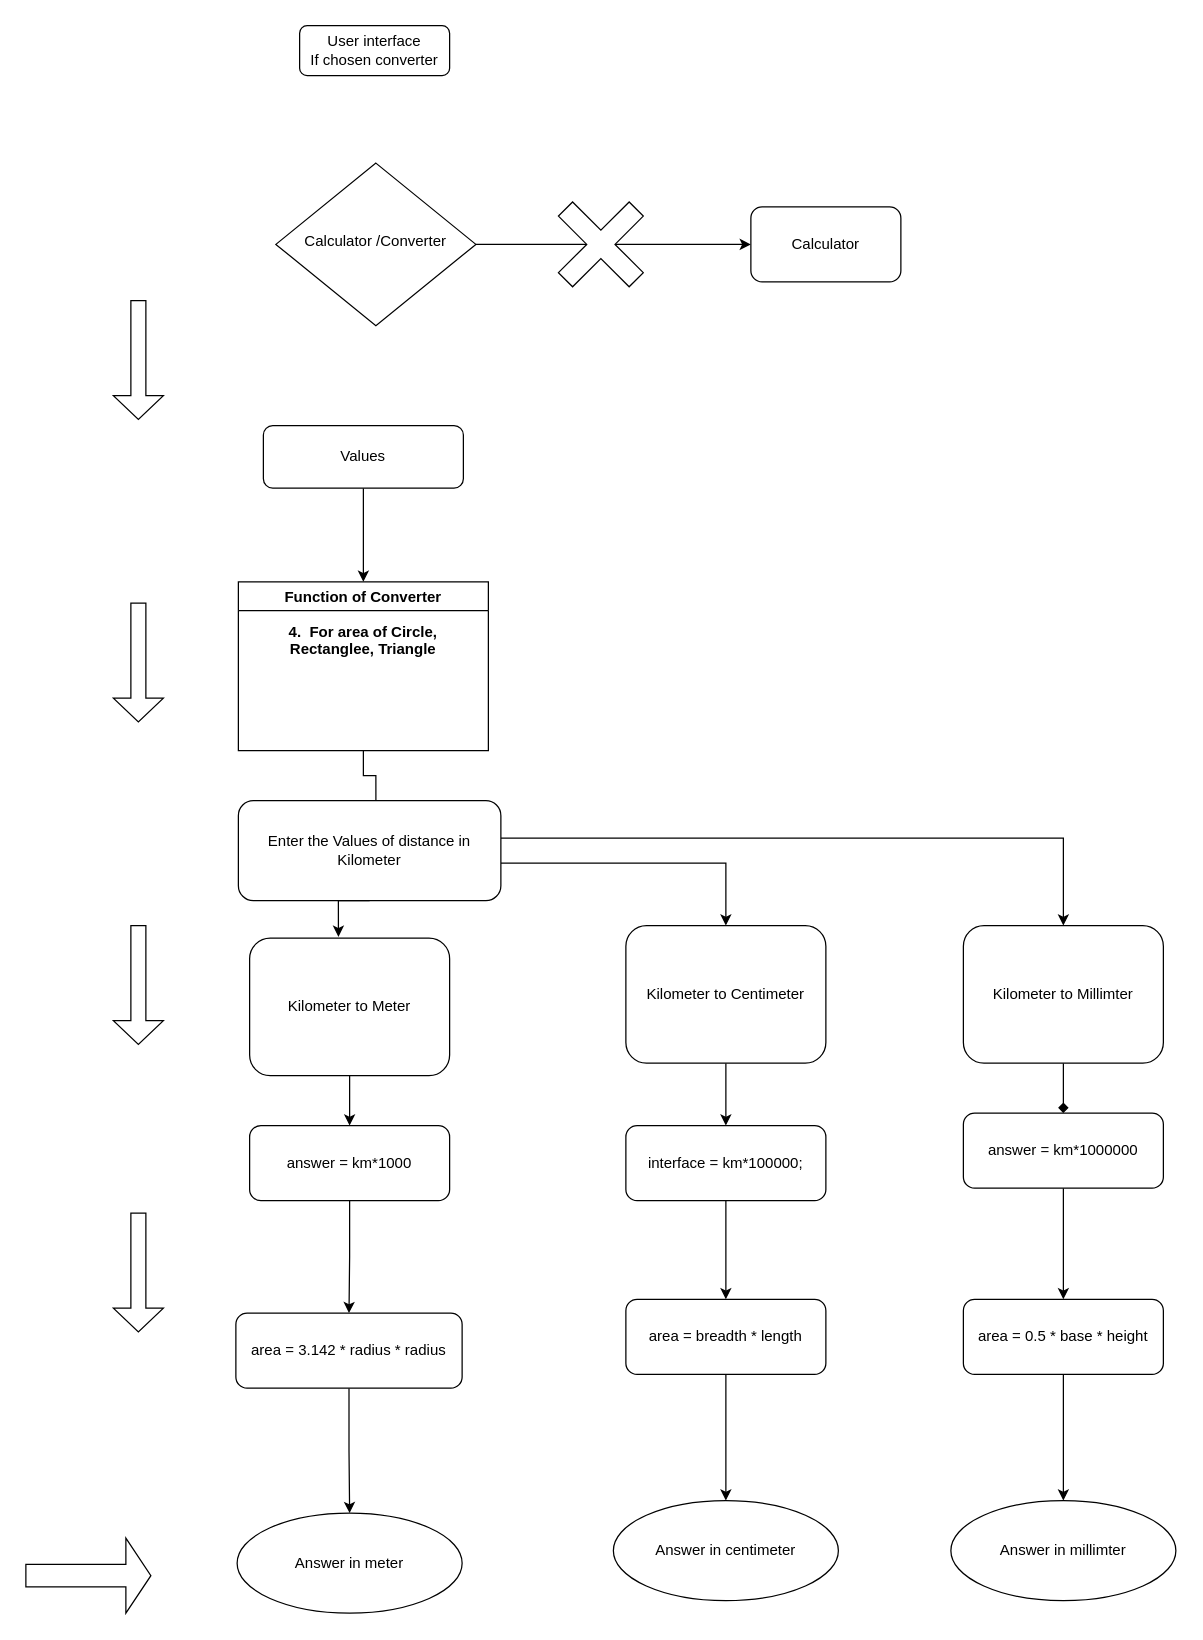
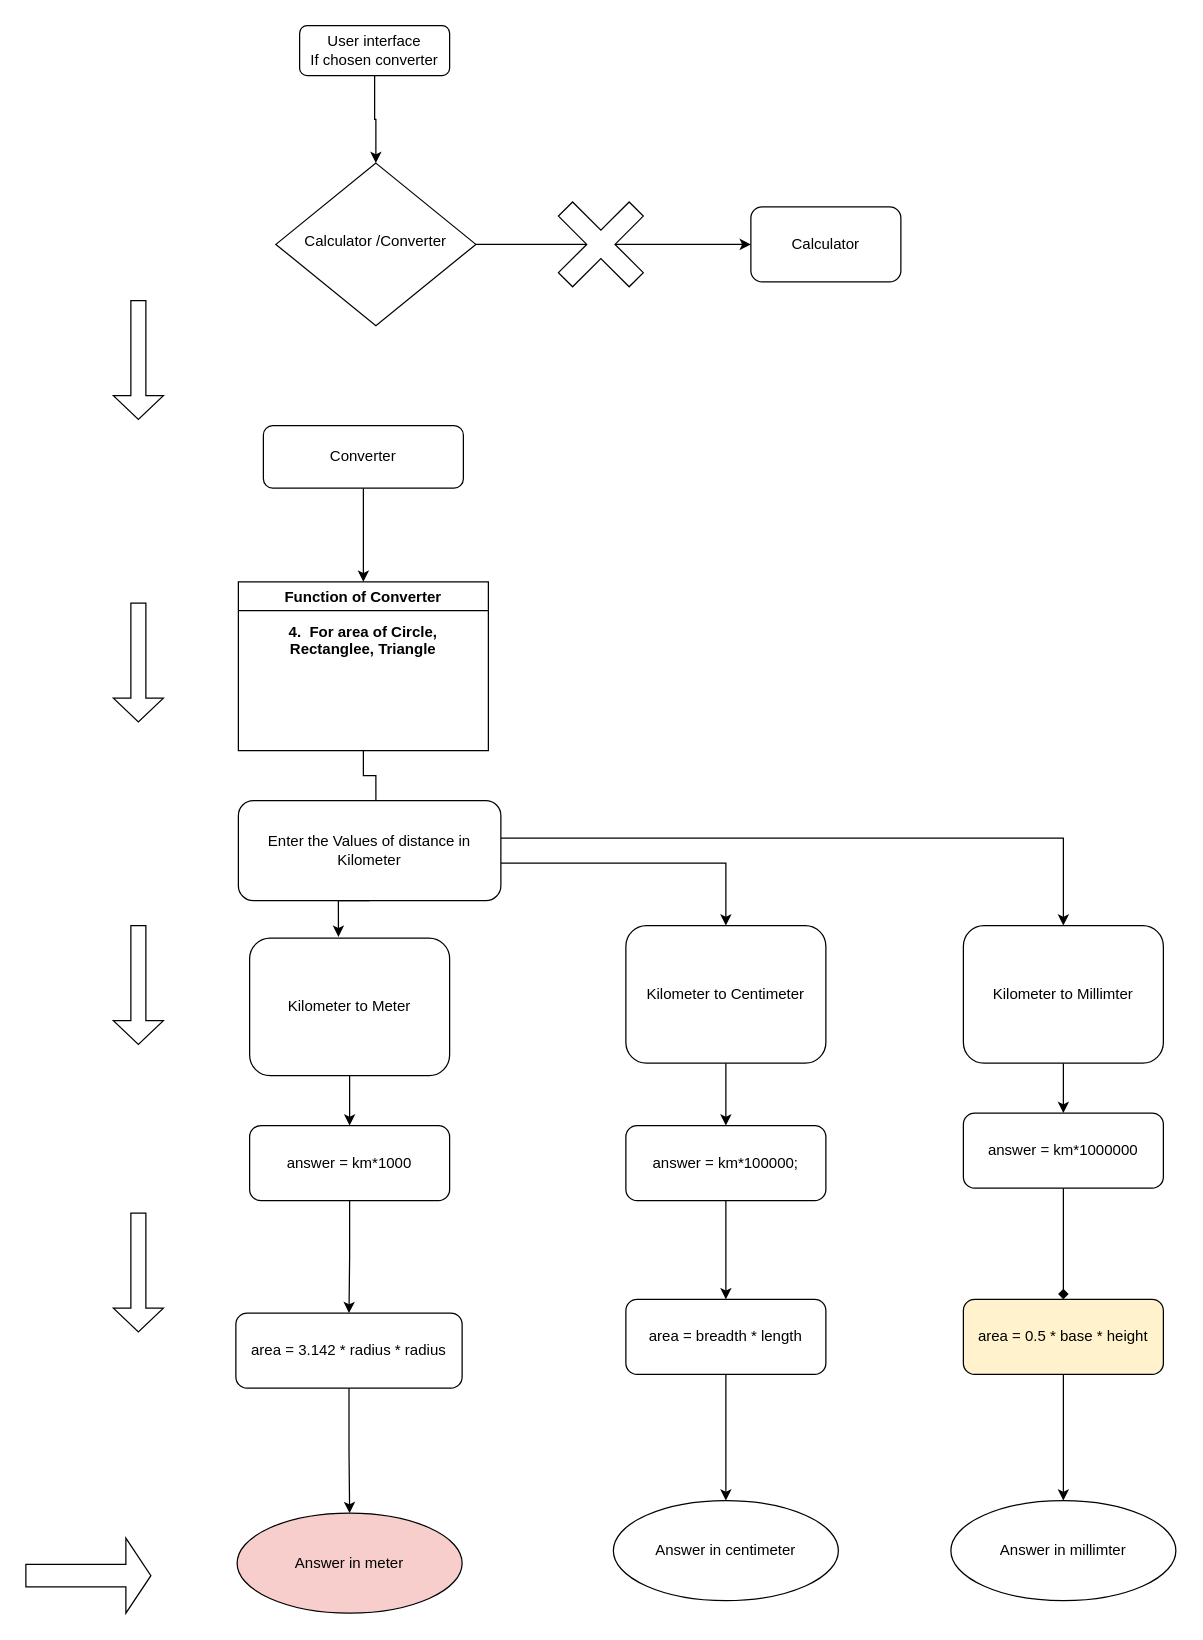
edge "User interface If chosen converter" -> "Calculator /Converter": added
node "Values": label "Values" -> "Converter"
edge "Kilometer to Millimter" -> "answer = km*1000000": arrowhead diamond -> classic
node "interface = km*100000;": label "interface = km*100000;" -> "answer = km*100000;"
edge "answer = km*1000000" -> "area = 0.5 * base * height": arrowhead classic -> diamond
node "area = 0.5 * base * height": fillcolor #ffffff -> #fff2cc
node "Answer in meter": fillcolor #ffffff -> #f8cecc
